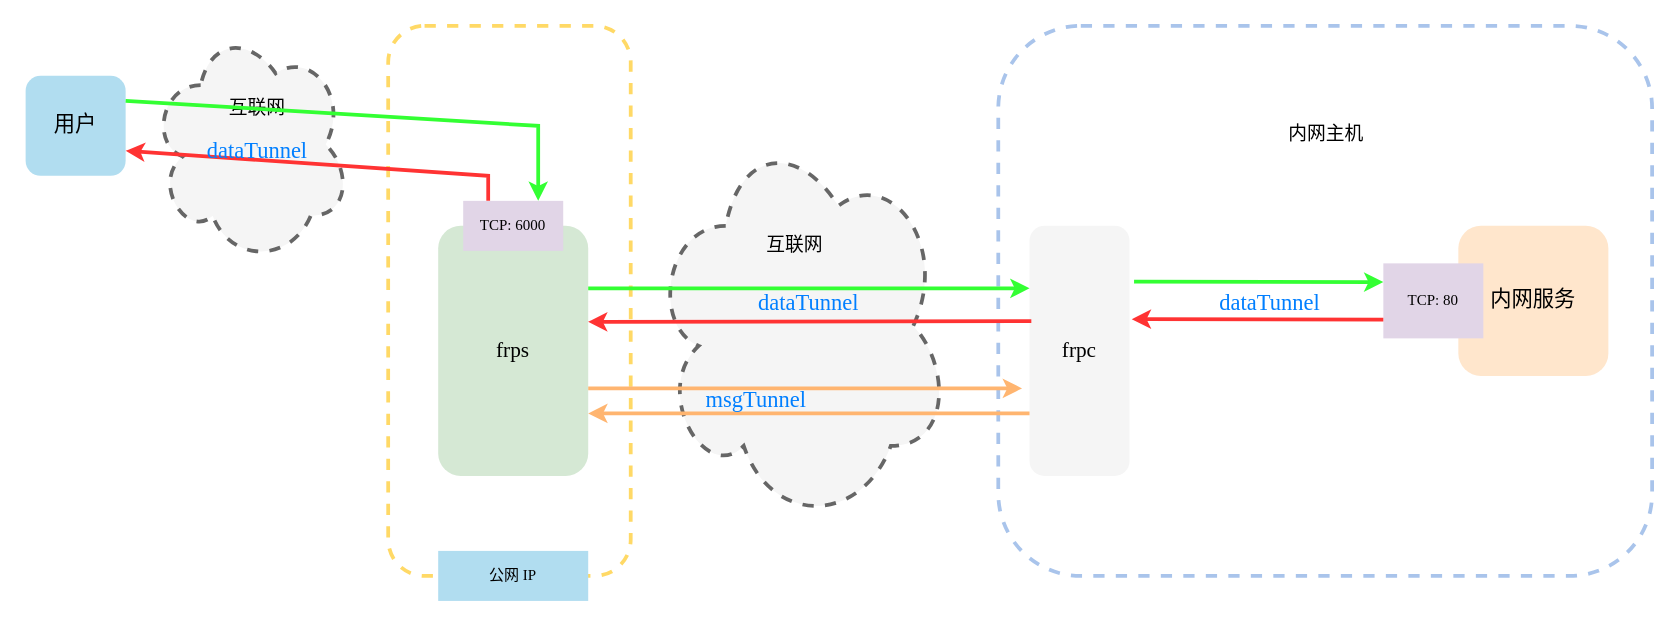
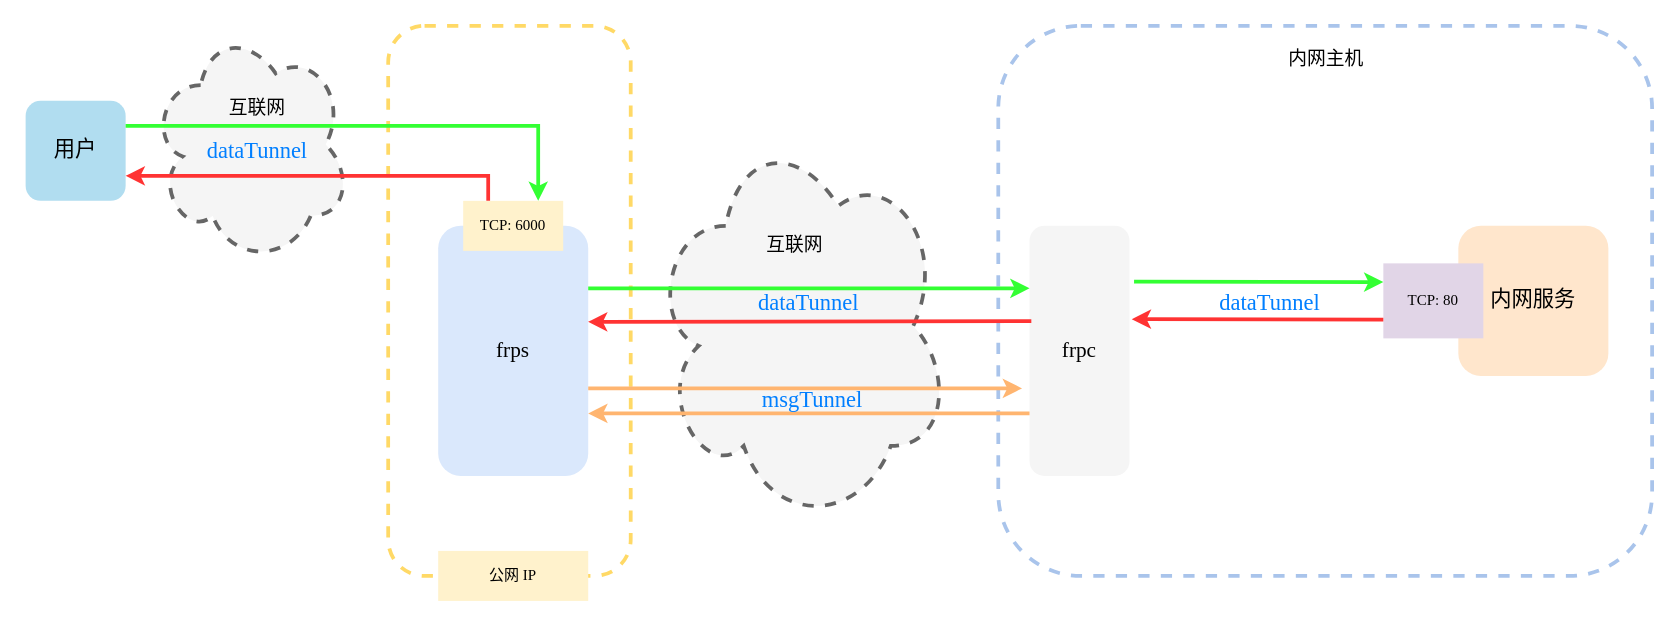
node "用户": moved (76, 126) -> (76, 151)
node "内网主机": moved (1325, 133) -> (1325, 58)
node "TCP: 6000": fillcolor #e1d5e7 -> #fff2cc
node "frps": fillcolor #d5e8d4 -> #dae8fc
node "msgTunnel": moved (756, 399) -> (812, 399)
node "公网 IP": fillcolor #b1ddf0 -> #fff2cc
